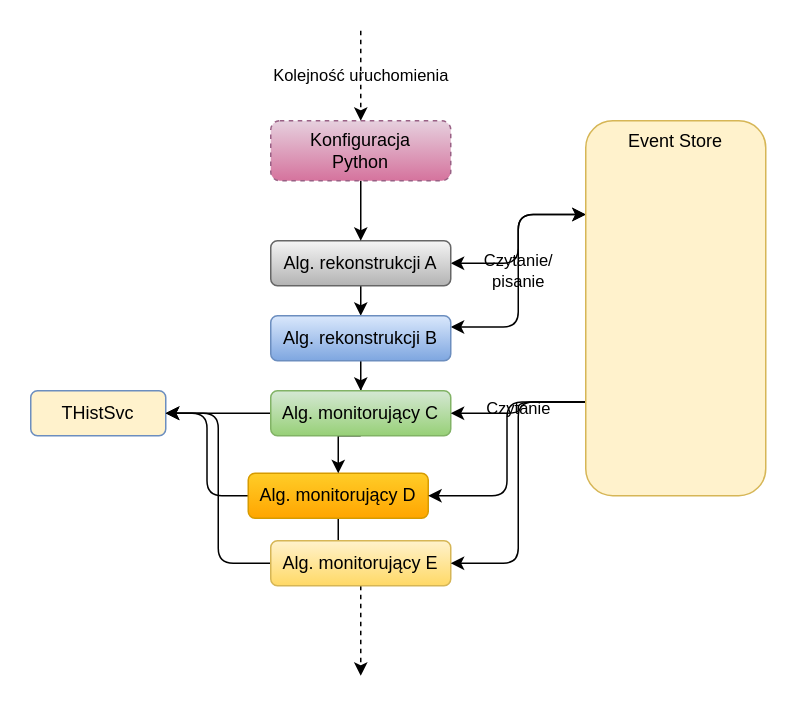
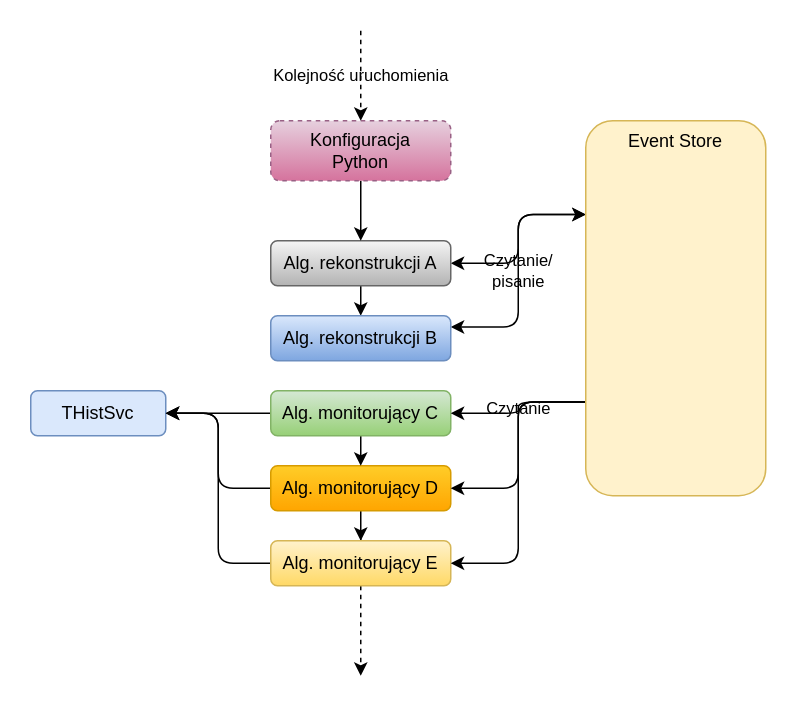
edge "Alg. rekonstrukcji B" -> "Alg. monitorujący C": removed
node "THistSvc": fillcolor #fff2cc -> #dae8fc
node "Alg. monitorujący D": moved (338, 496) -> (361, 488)
